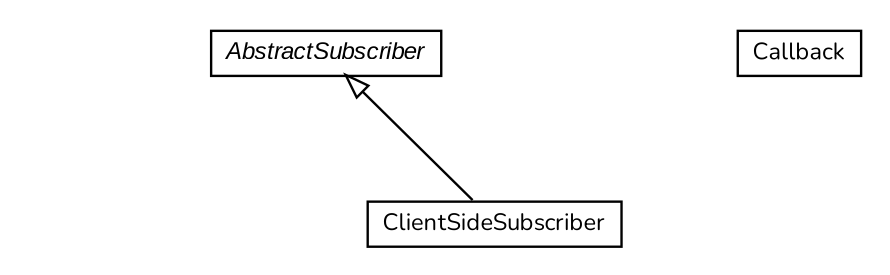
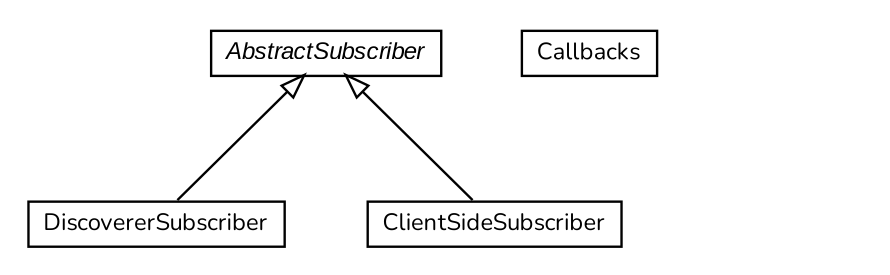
node "Callbacks": added
node "Callback": removed
node "DiscovererSubscriber": added
